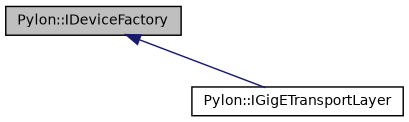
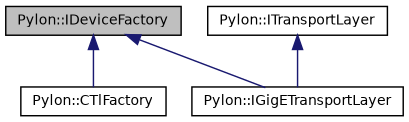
node "Pylon::ITransportLayer": added
node "Pylon::CTlFactory": added
